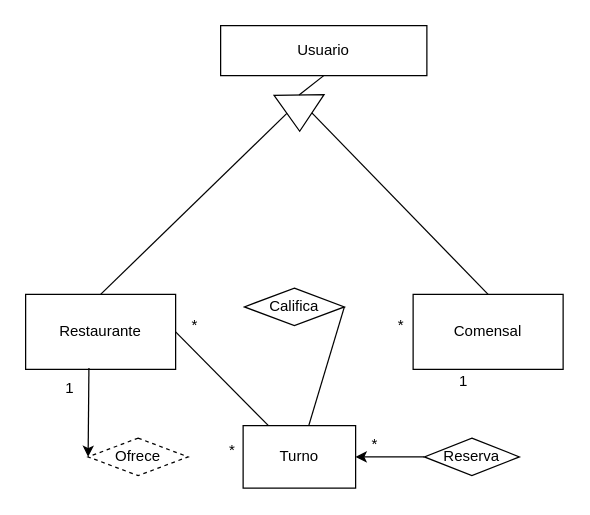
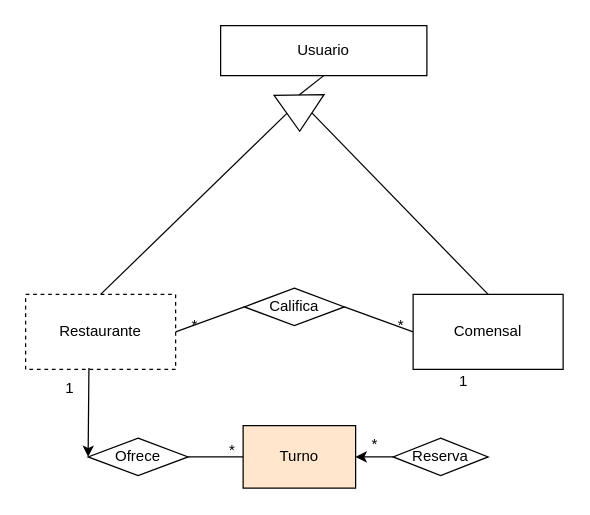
node "Restaurante": style solid -> dashed
edge "Califica" -- "Turno": now "Califica" -- "Comensal"
edge "Restaurante" -- "Turno": now "Restaurante" -- "Califica"
node "Ofrece": style dashed -> solid
edge "Ofrece" -- "Turno": added
node "Turno": fillcolor #ffffff -> #ffe6cc
node "Reserva": moved (472, 457) -> (441, 457)
